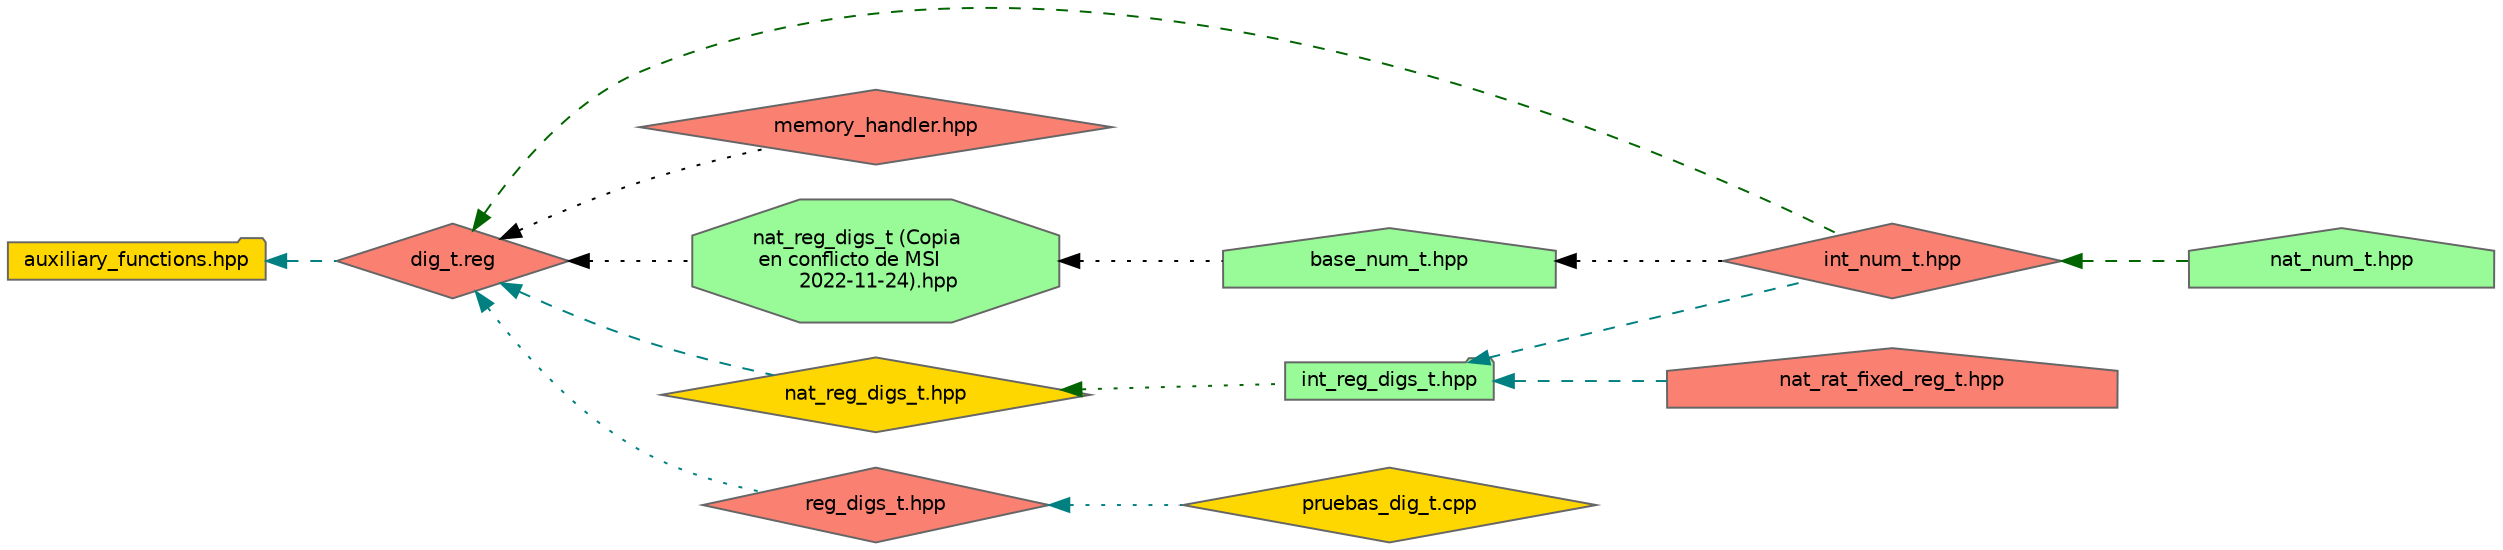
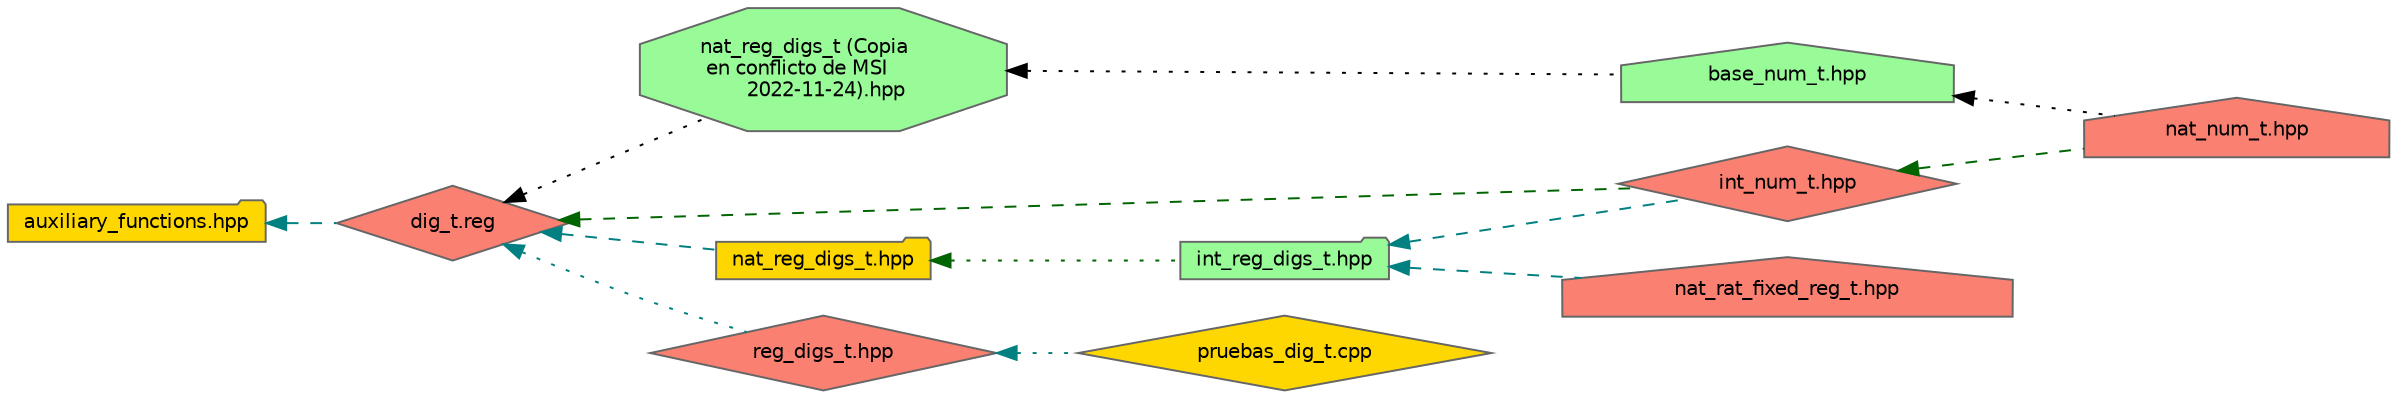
node "memory_handler.hpp": removed
edge "int_num_t.hpp" -> "base_num_t.hpp": now "nat_num_t.hpp" -> "base_num_t.hpp"
node "nat_num_t.hpp": fillcolor palegreen -> salmon
node "nat_reg_digs_t.hpp": shape diamond -> folder
